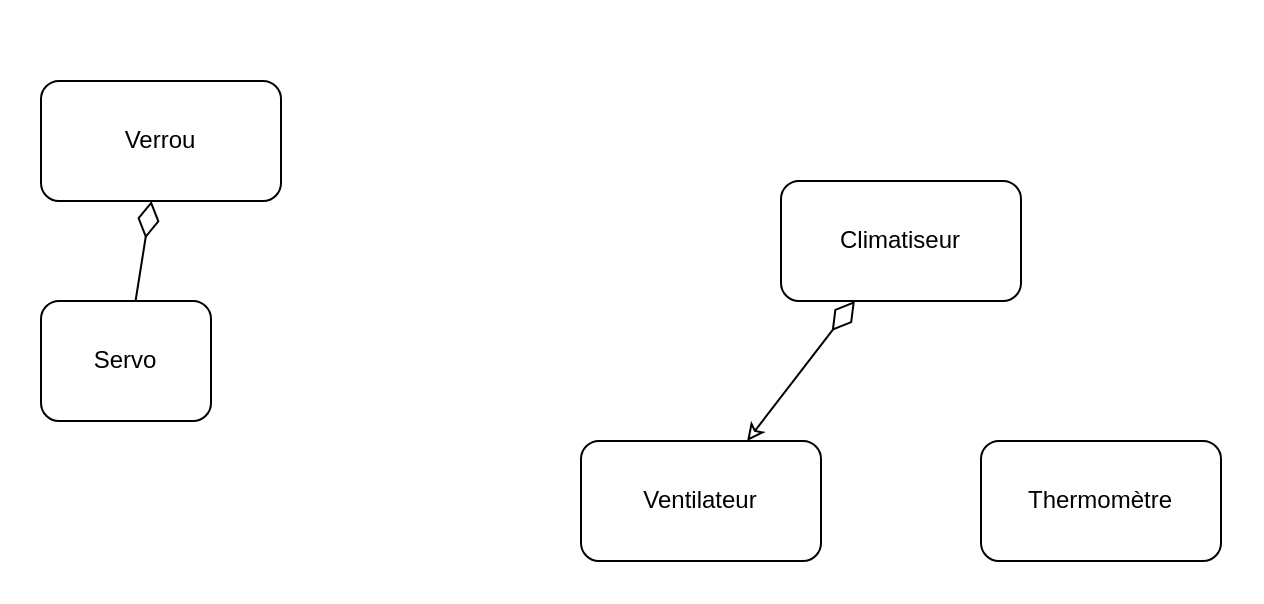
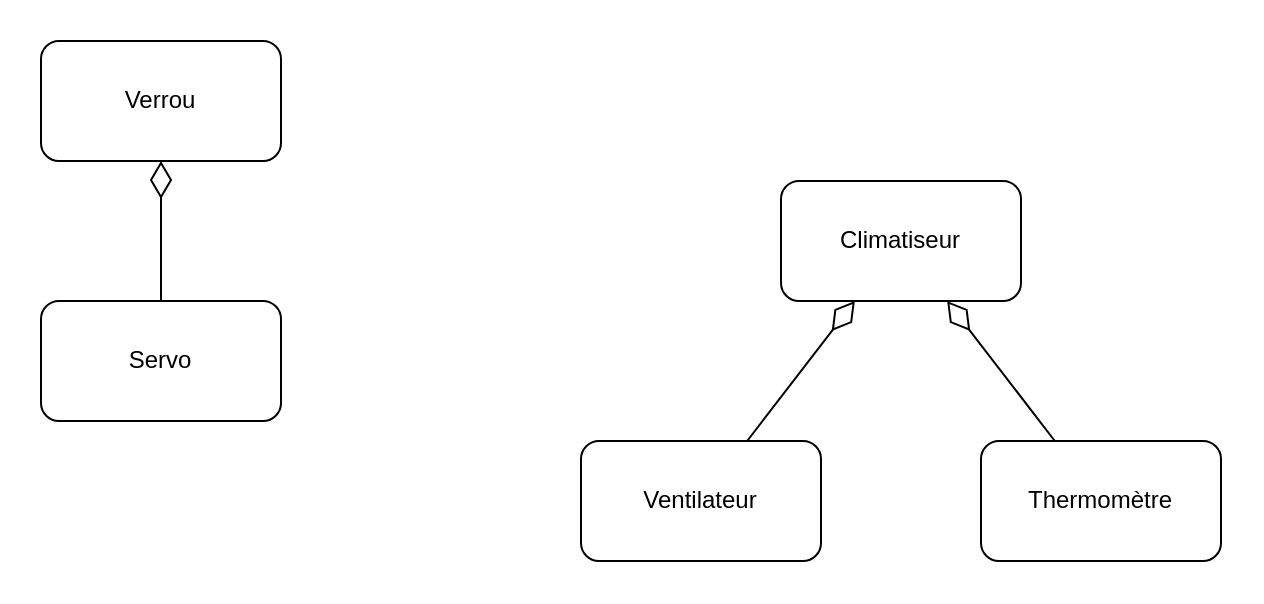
node "Verrou": moved (161, 141) -> (161, 101)
node "Servo": size 170x120 -> 240x120
edge "Thermomètre" -> "Climatiseur": added
edge "Climatiseur" -- "Ventilateur": arrowhead classic -> none
